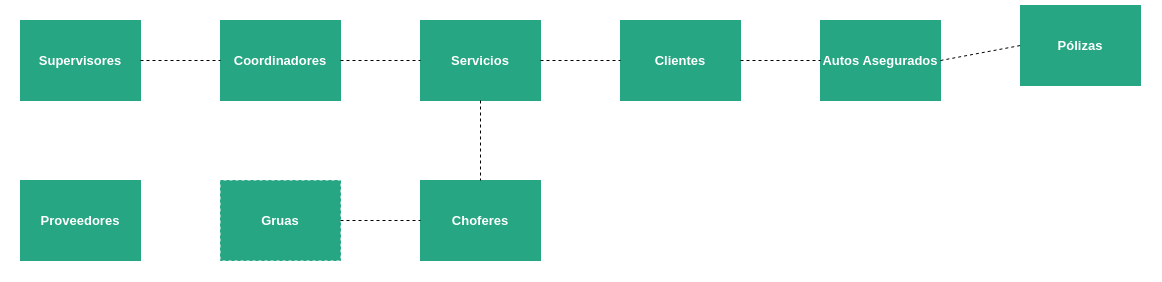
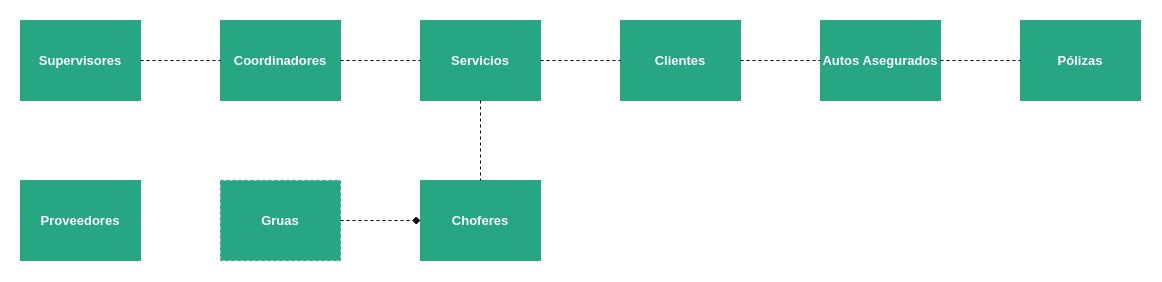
node "Pólizas": moved (1081, 46) -> (1081, 61)
edge "Gruas" -- "Choferes": arrowhead none -> diamond
